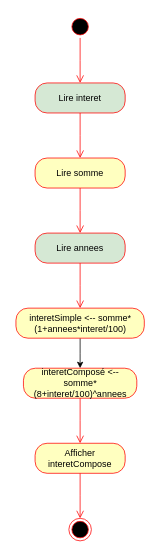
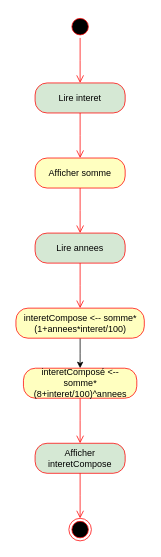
node "Lire somme": label "Lire somme" -> "Afficher somme"
node "interetSimple <-- somme*(1+annees*interet/100)": label "interetSimple <-- somme*(1+annees*interet/100)" -> "interetCompose <-- somme*(1+annees*interet/100)"
node "Afficher interetCompose": fillcolor #ffffc0 -> #d5e8d4
